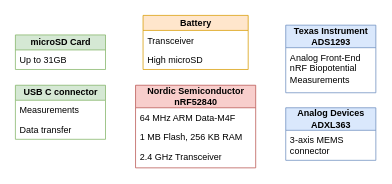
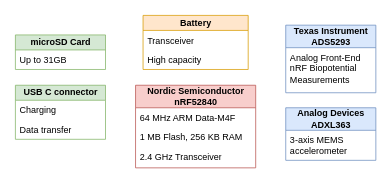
node "Texas Instrument ADS1293": label "Texas Instrument ADS1293" -> "Texas Instrument ADS5293"
node "High microSD": label "High microSD" -> "High capacity"
node "Measurements": label "Measurements" -> "Charging"
node "3-axis MEMS connector": label "3-axis MEMS connector" -> "3-axis MEMS accelerometer"
